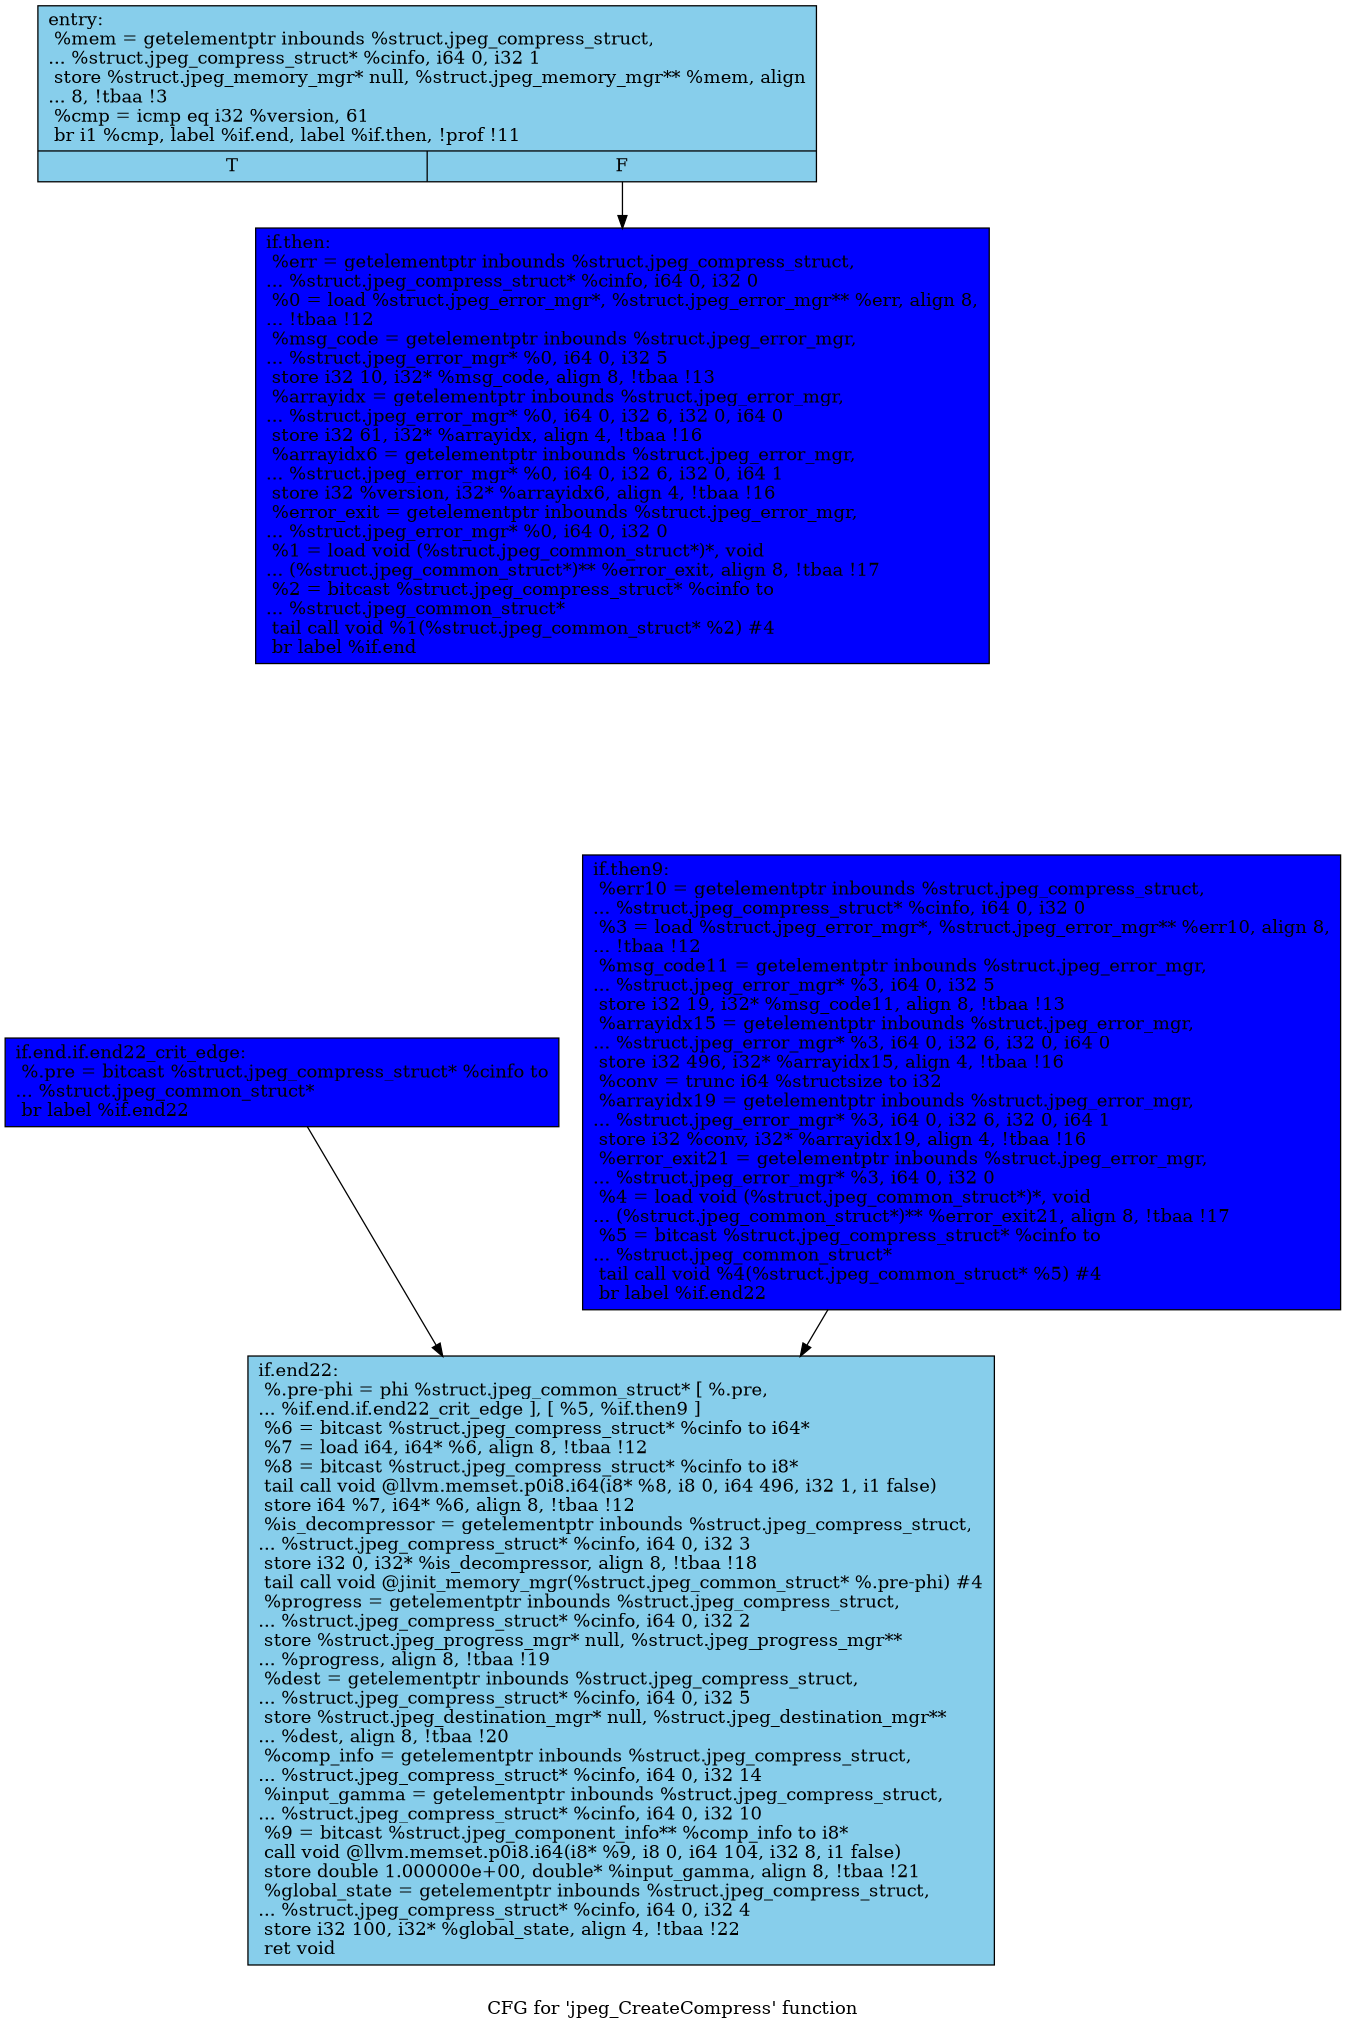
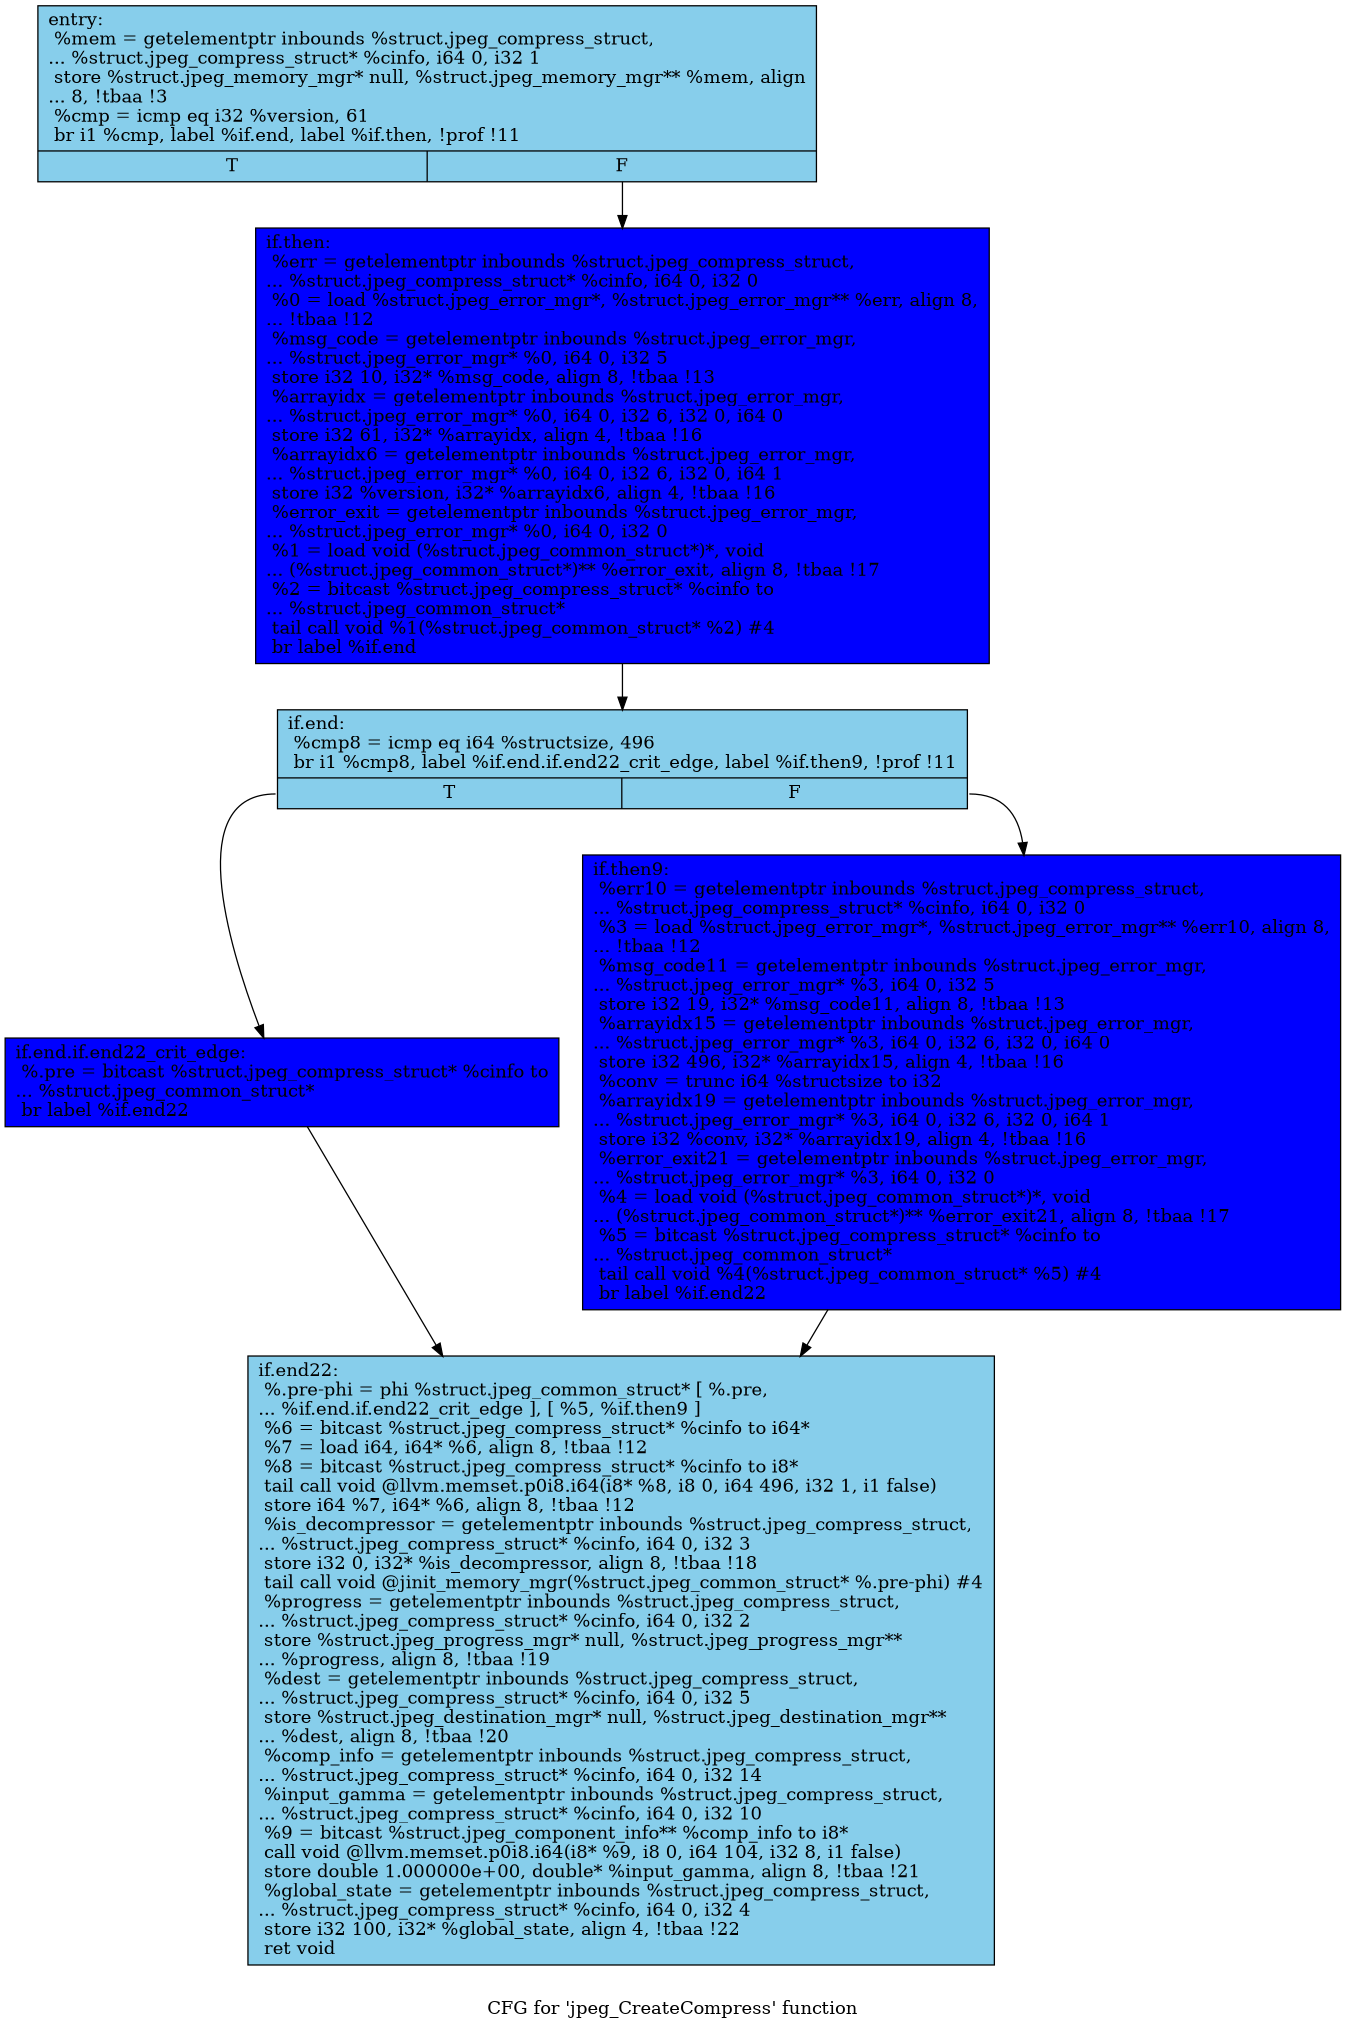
node "if.end:": added
